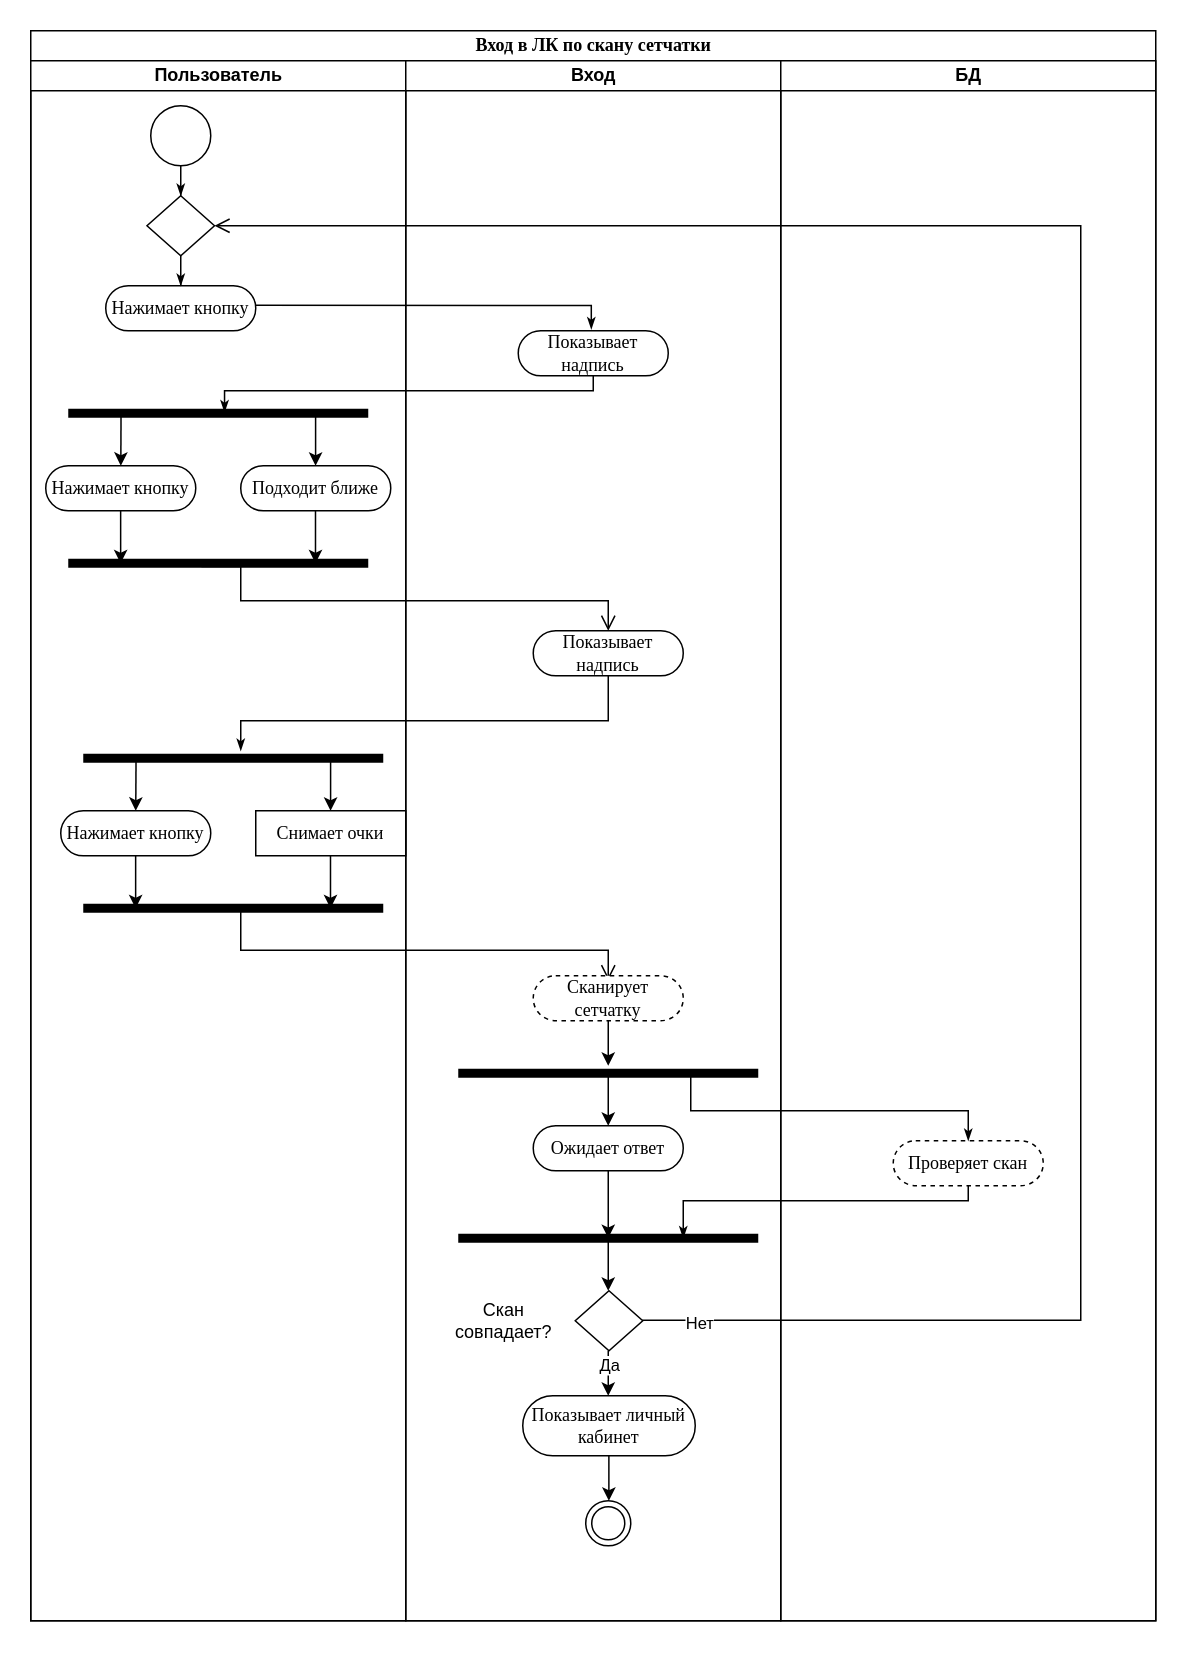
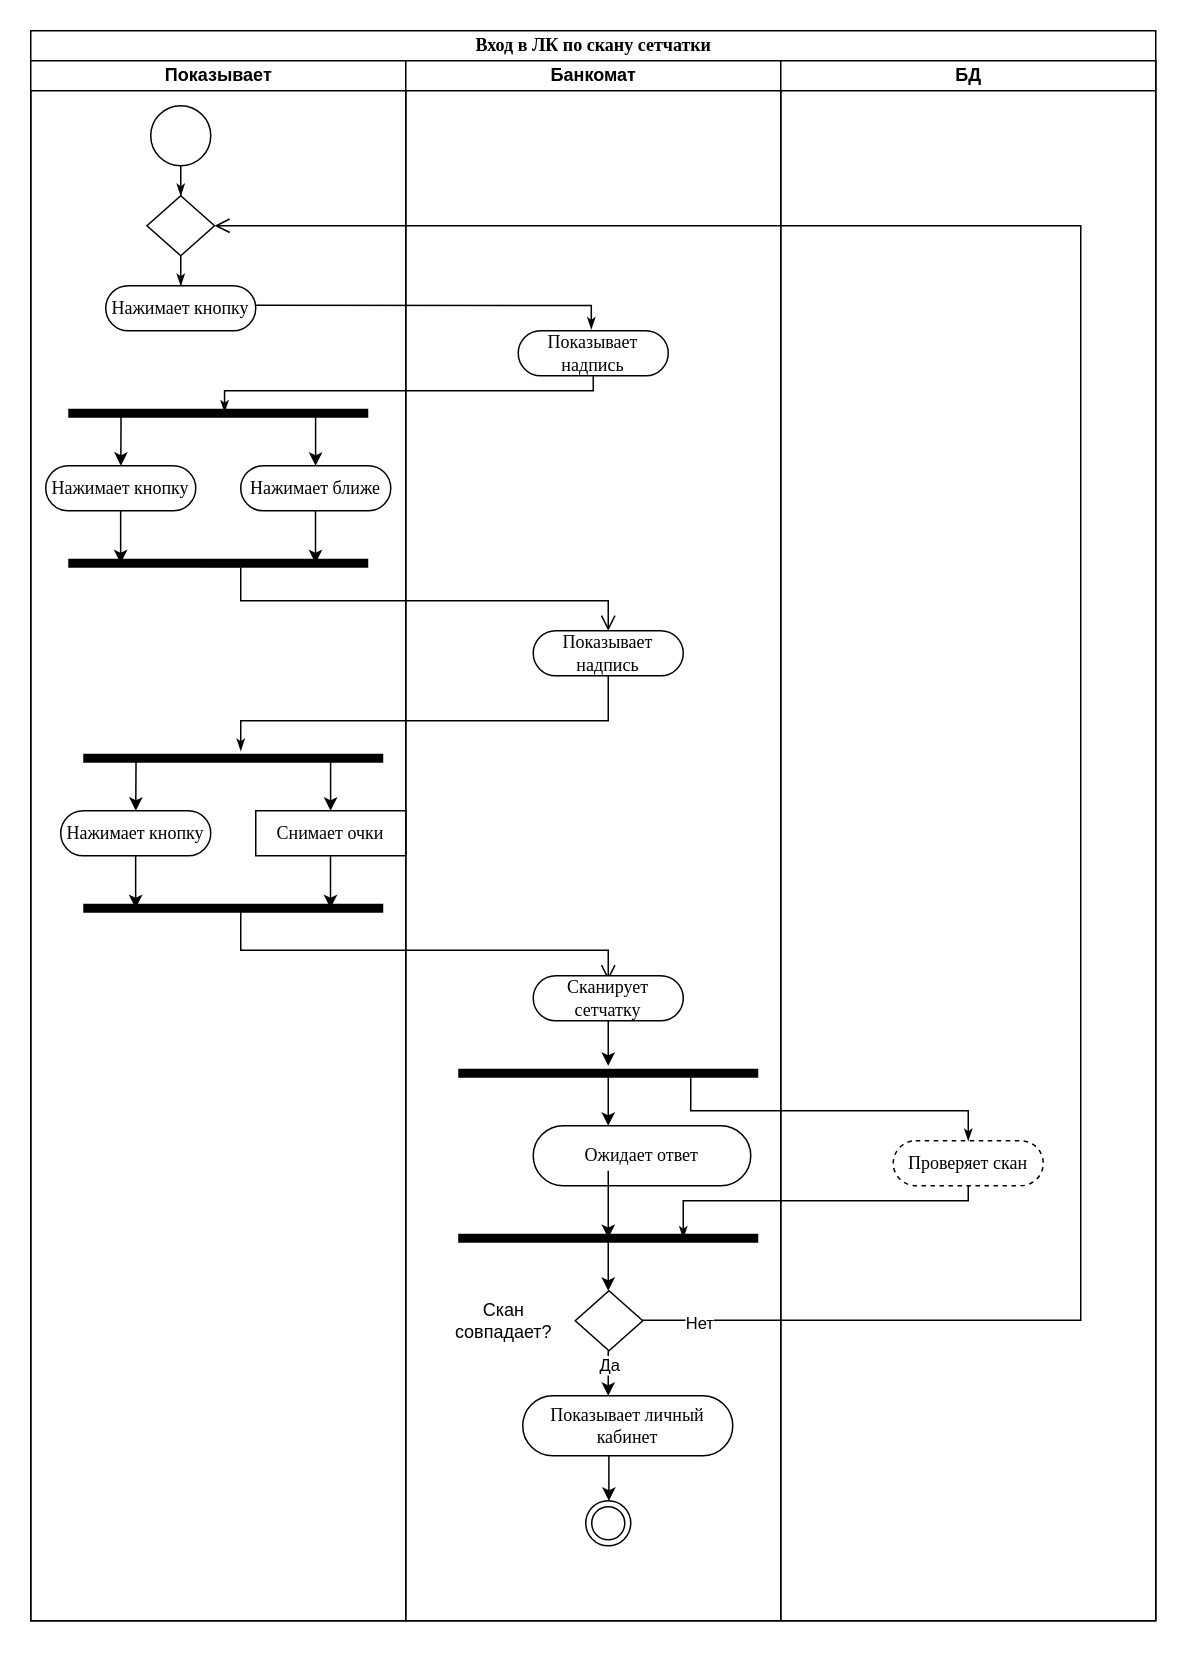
node "Пользователь": label "Пользователь" -> "Показывает"
node "Вход": label "Вход" -> "Банкомат"
node "Подходит ближе": label "Подходит ближе" -> "Нажимает ближе"
node "Сканирует сетчатку": style dashed -> solid
node "Ожидает ответ": size 150x45 -> 218x60
node "Показывает личный кабинет": size 173x60 -> 210x60
